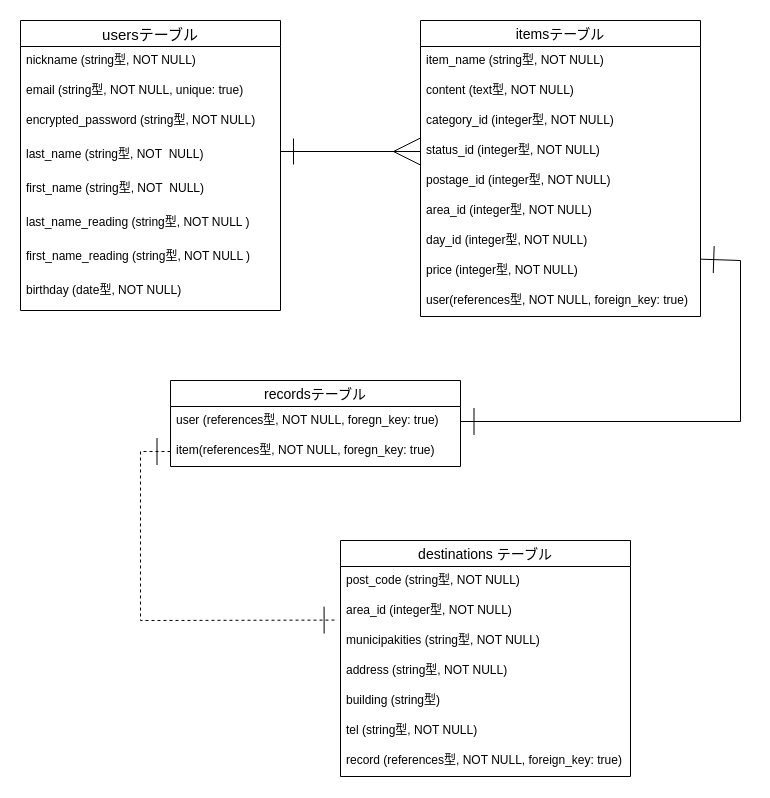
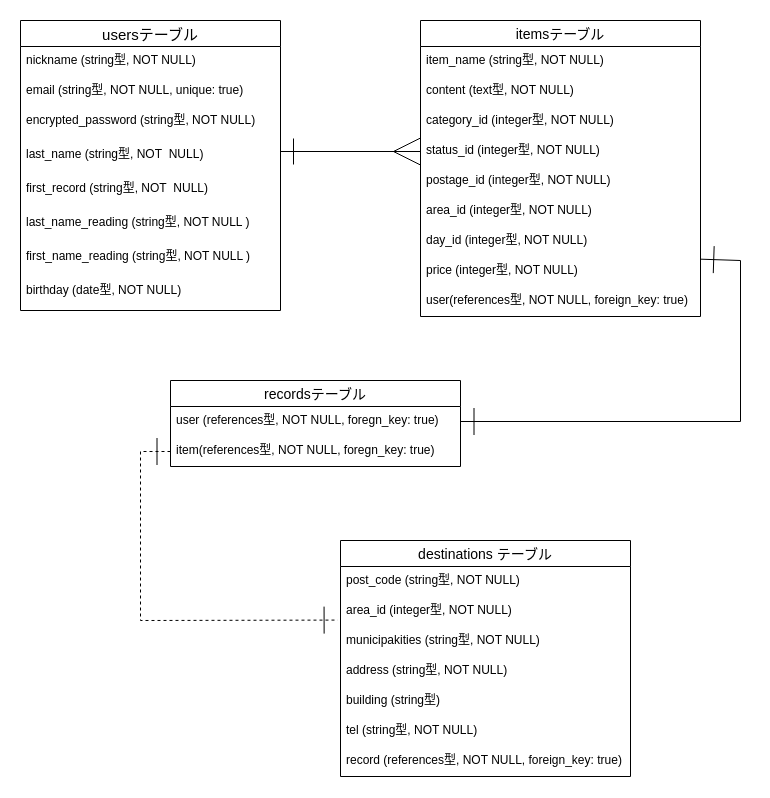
node "first_name (string型, NOT NULL)": label "first_name (string型, NOT NULL)" -> "first_record (string型, NOT NULL)"
